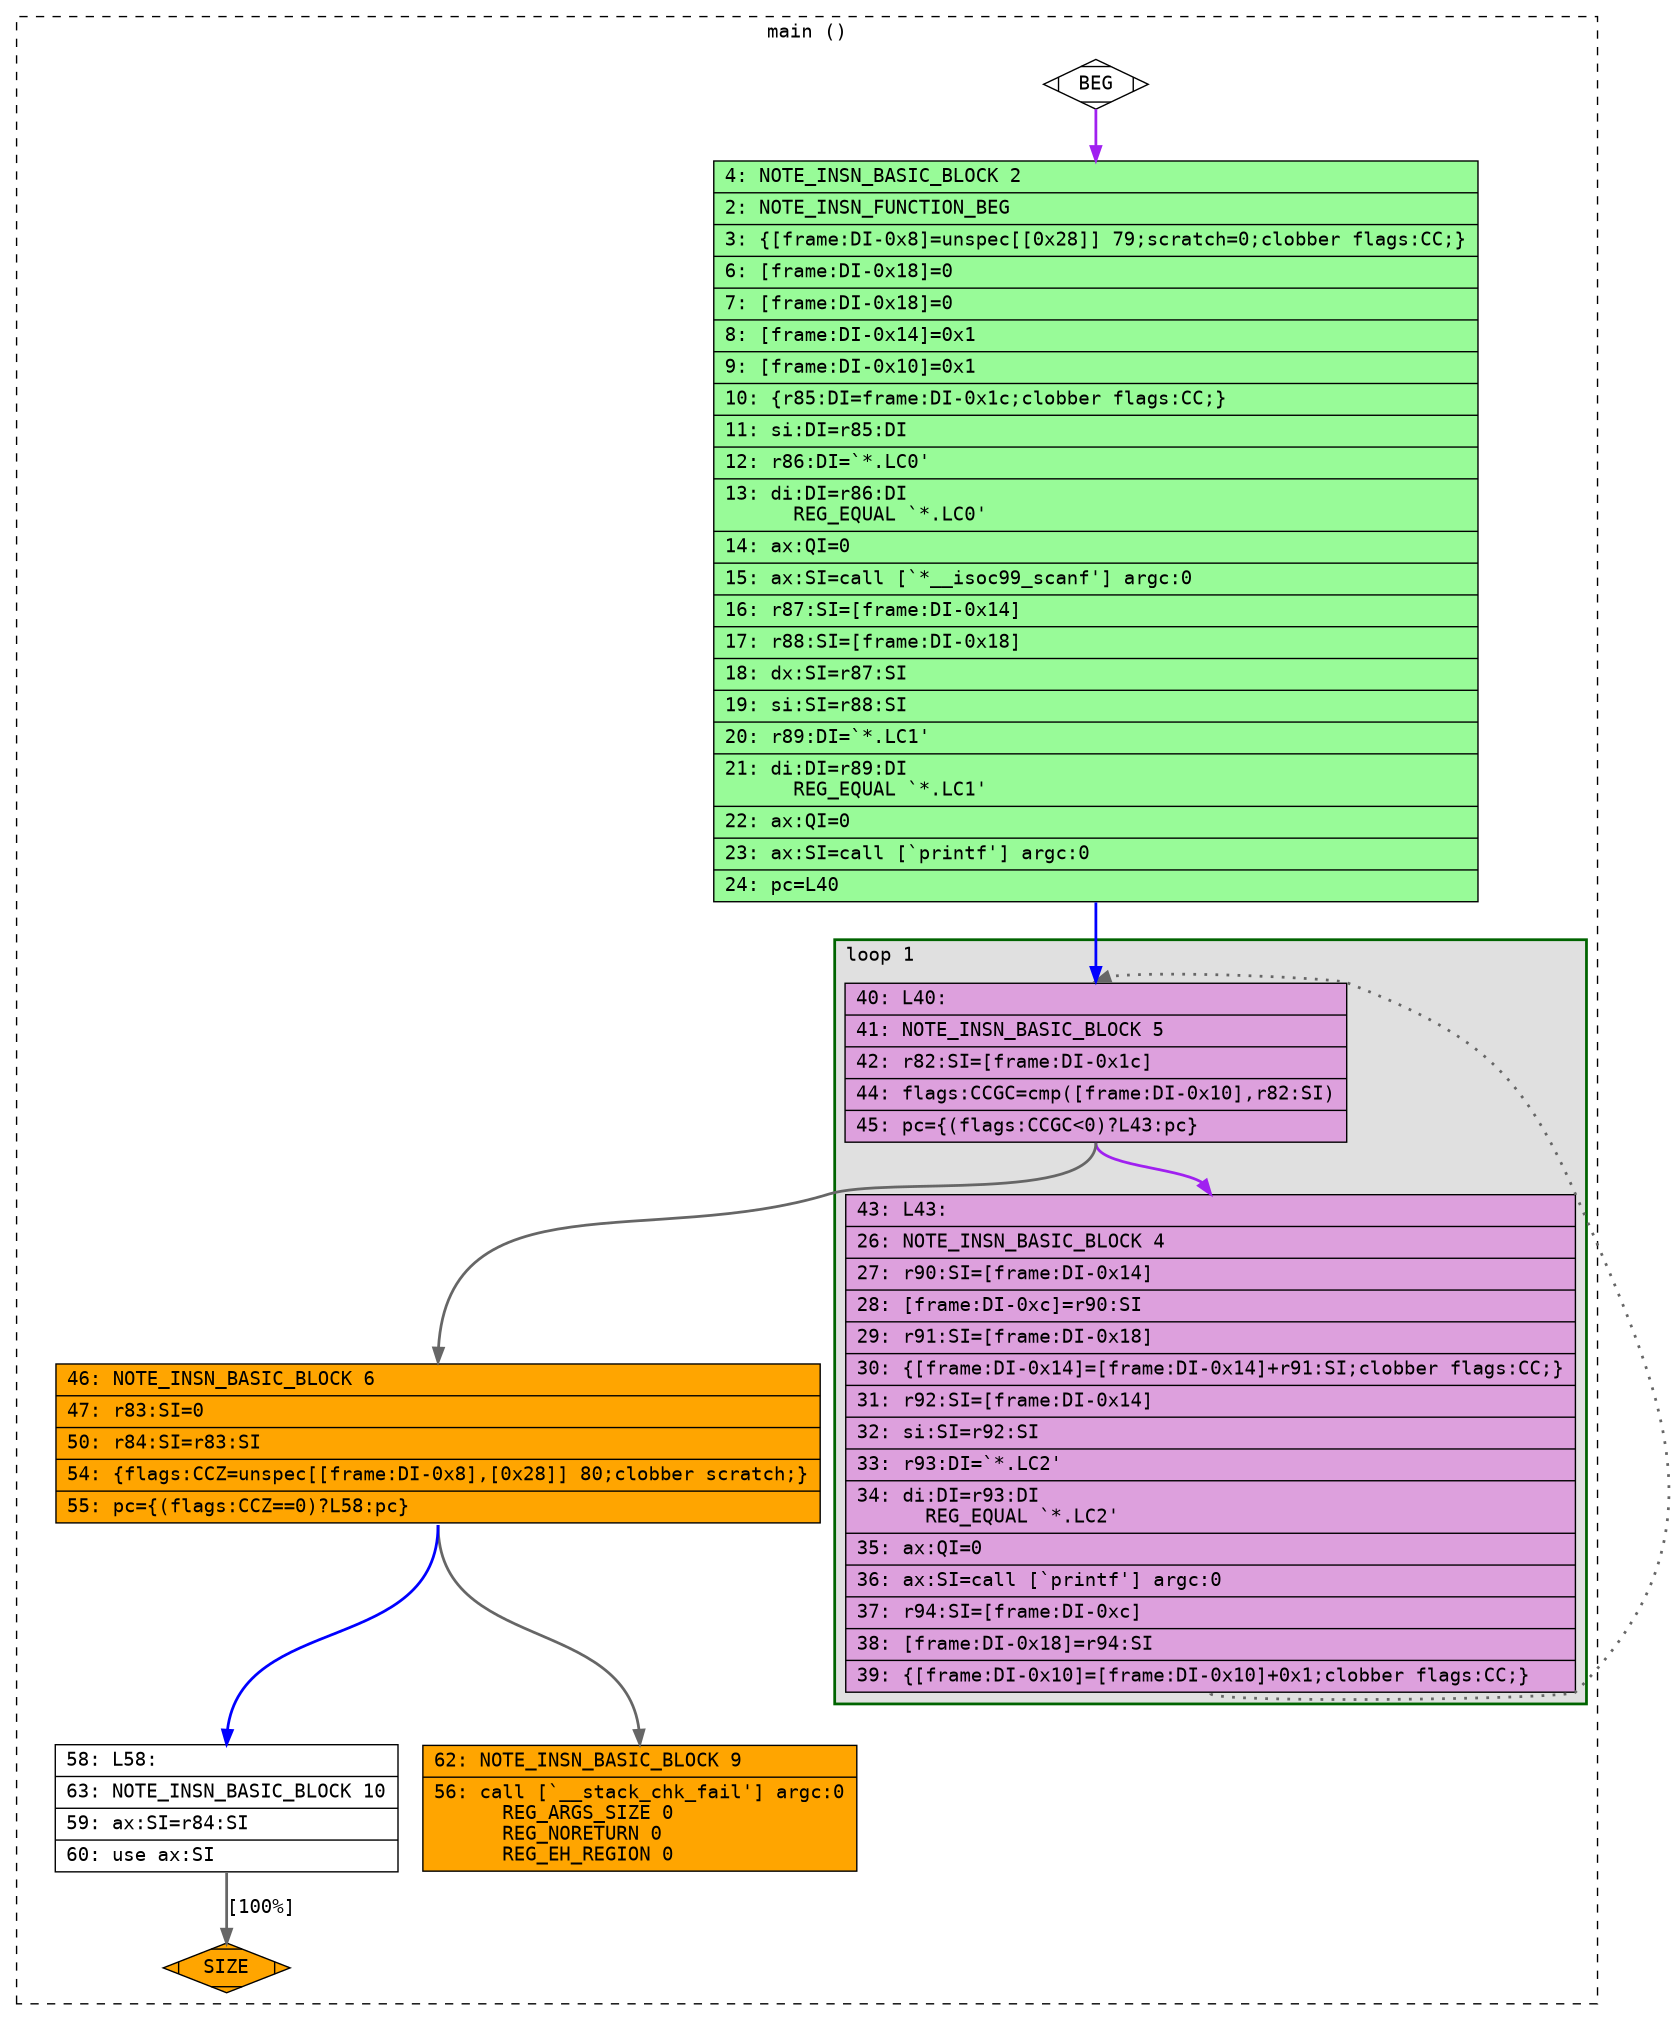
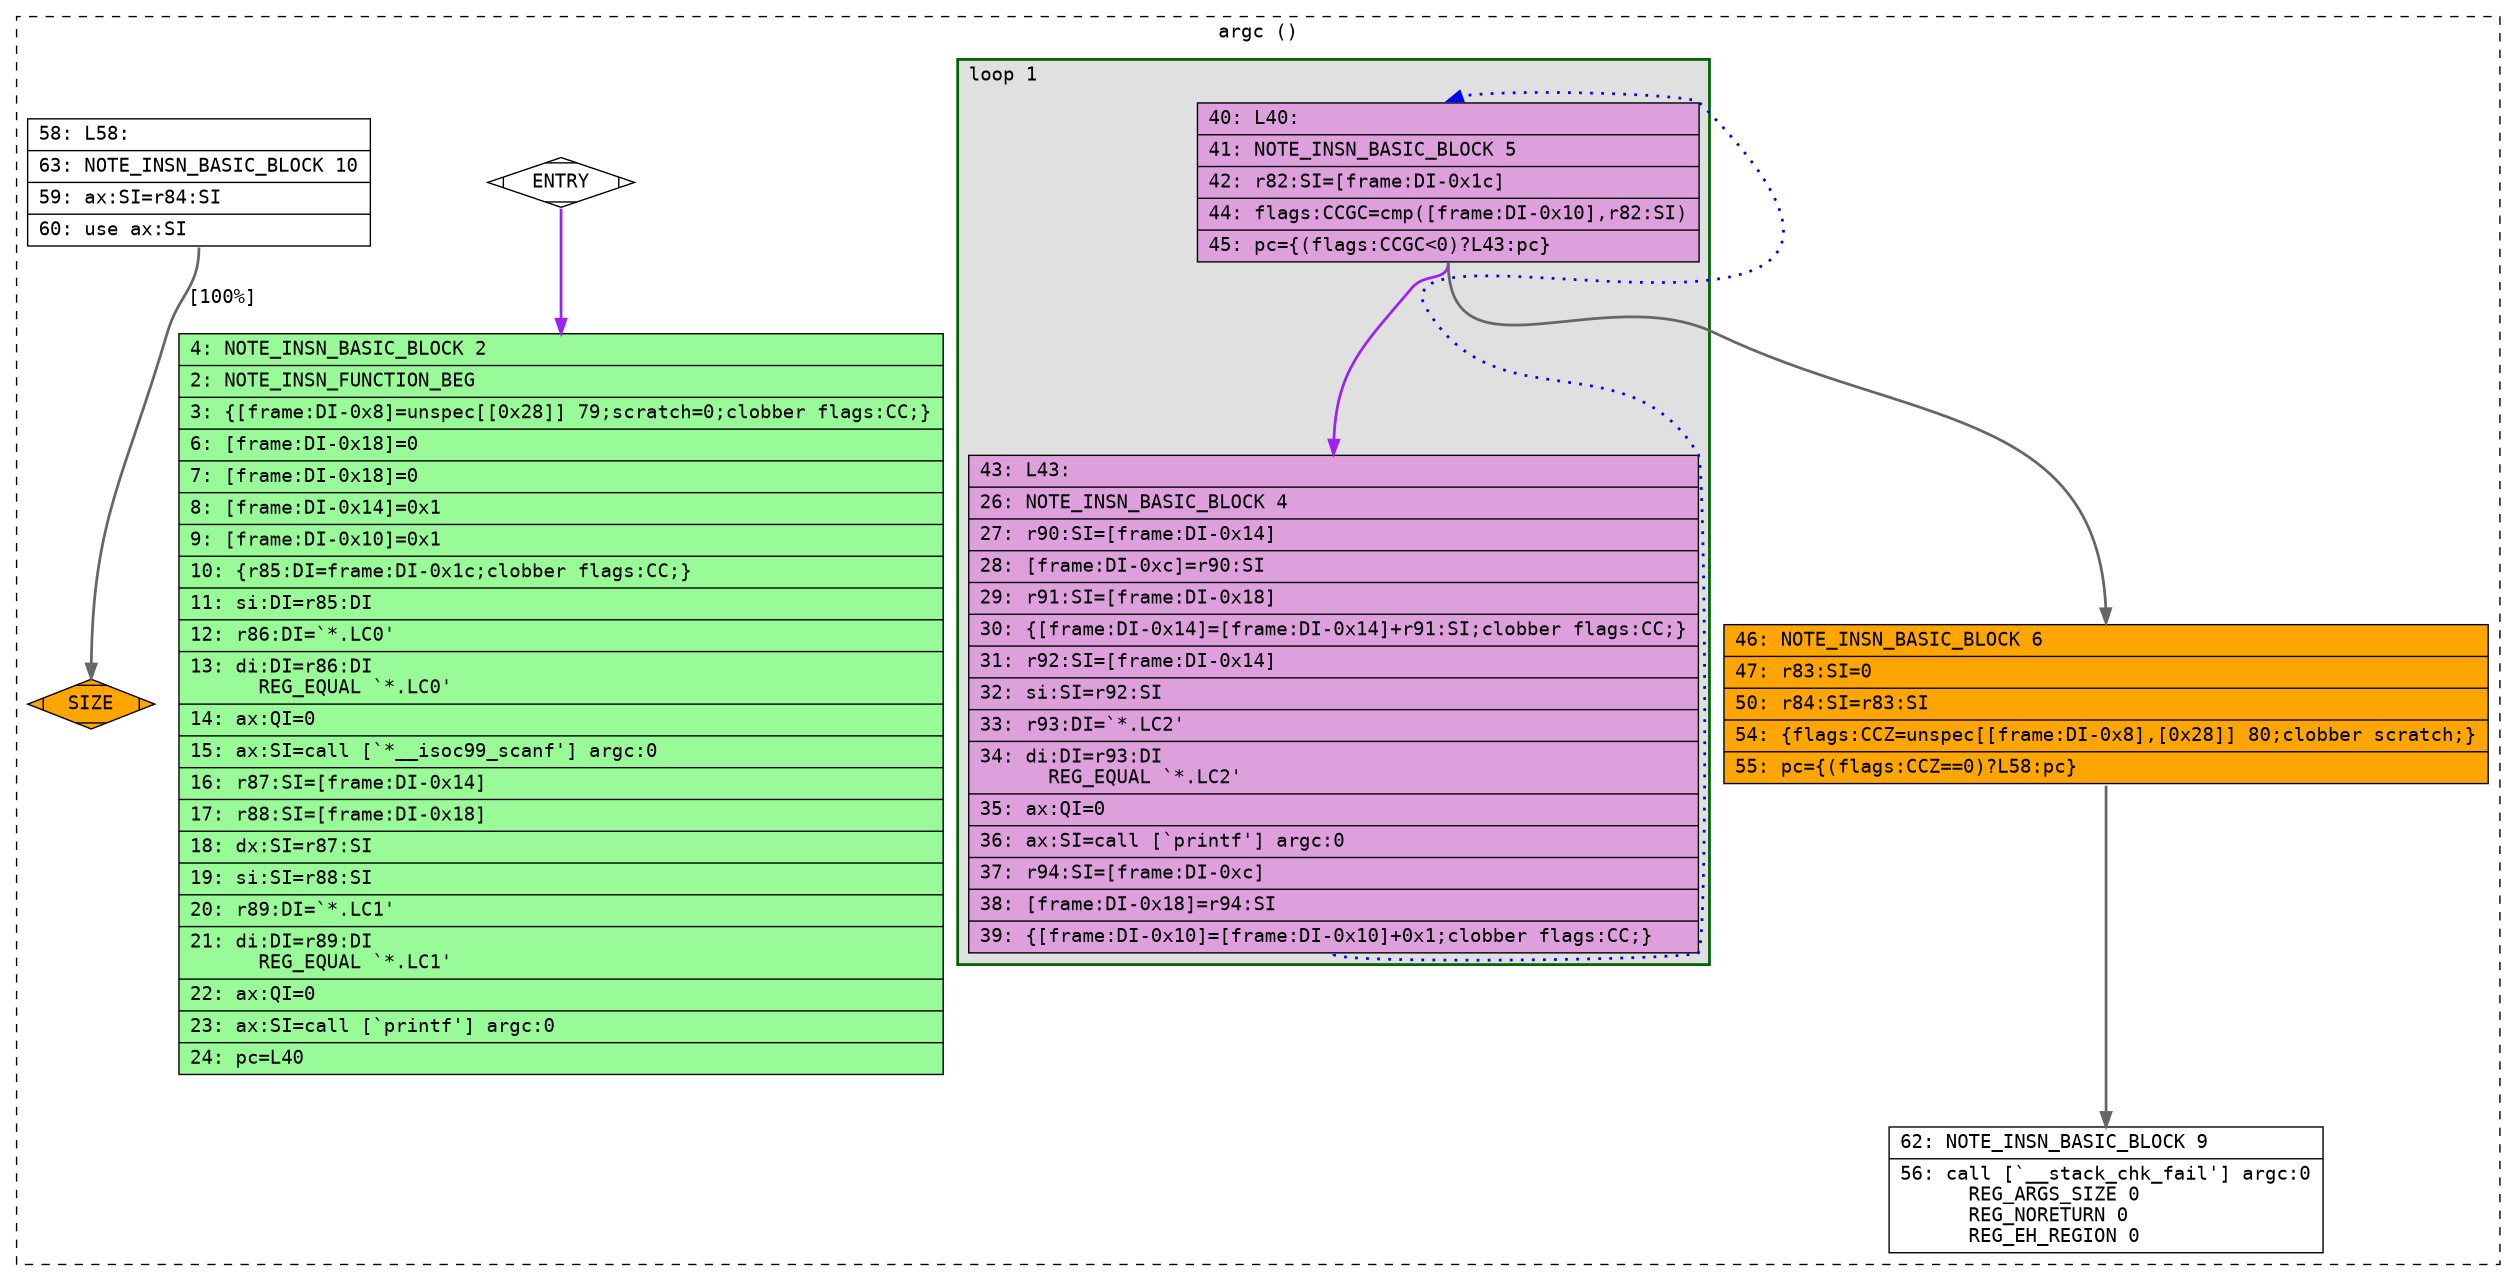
cluster "main ()": label "main ()" -> "argc ()"
node "BEG": label "BEG" -> "ENTRY"
edge "4: NOTE_INSN_BASIC_BLOCK 2" -> "40: L40:": removed
edge "43: L43:" -> "40: L40:": color gray40 -> blue
edge "46: NOTE_INSN_BASIC_BLOCK 6" -> "58: L58:": removed
node "62: NOTE_INSN_BASIC_BLOCK 9": fillcolor orange -> white
